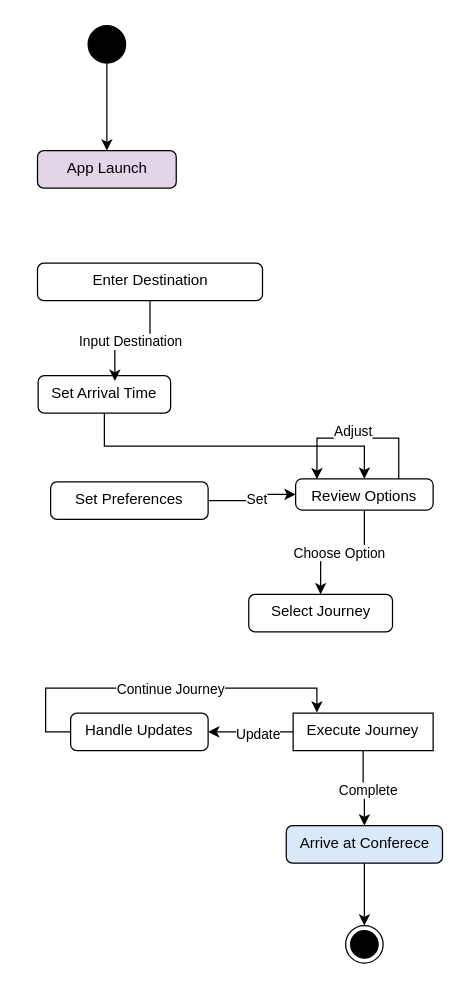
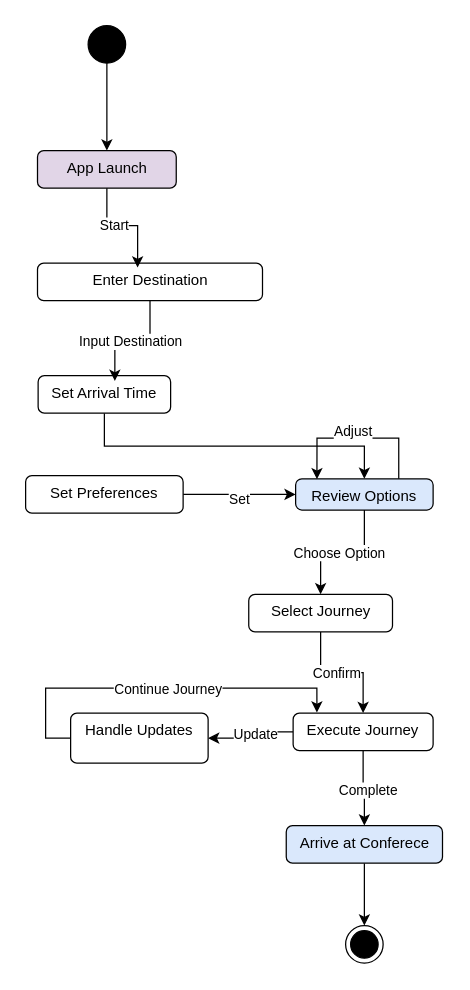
edge "App Launch" -> "Enter Destination": added, label "Start"
node "Review Options": fillcolor #ffffff -> #dae8fc
node "Set Preferences": moved (129, 501) -> (104, 494)
edge "Select Journey" -> "Execute Journey": added, label "Confirm"
node "Handle Updates": size 138x38 -> 138x50
node "Execute Journey": shape rectangle -> rounded rectangle
